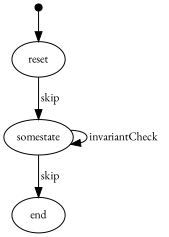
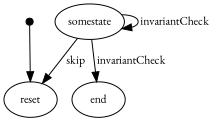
edge "reset" -> "somestate": reversed
edge "somestate" -> "end": label " skip " -> " invariantCheck "
